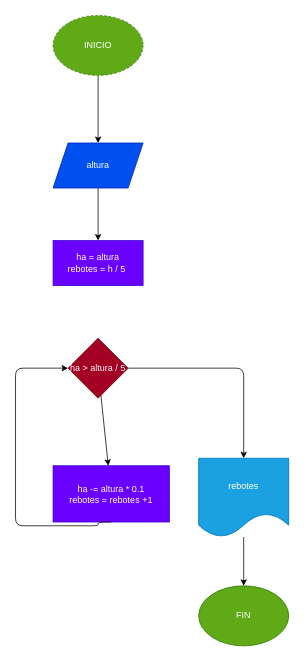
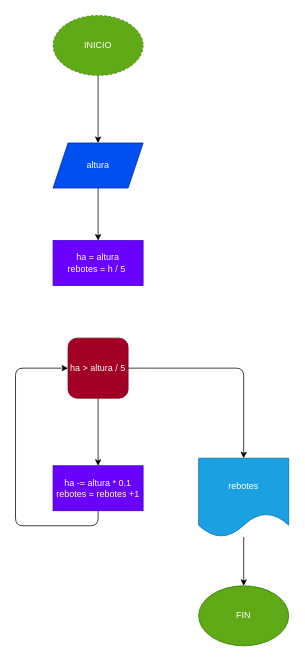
node "ha > altura / 5": shape diamond -> rounded rectangle
node "ha -= altura * 0.1 rebotes = rebotes +1": size 116x56 -> 90x45
